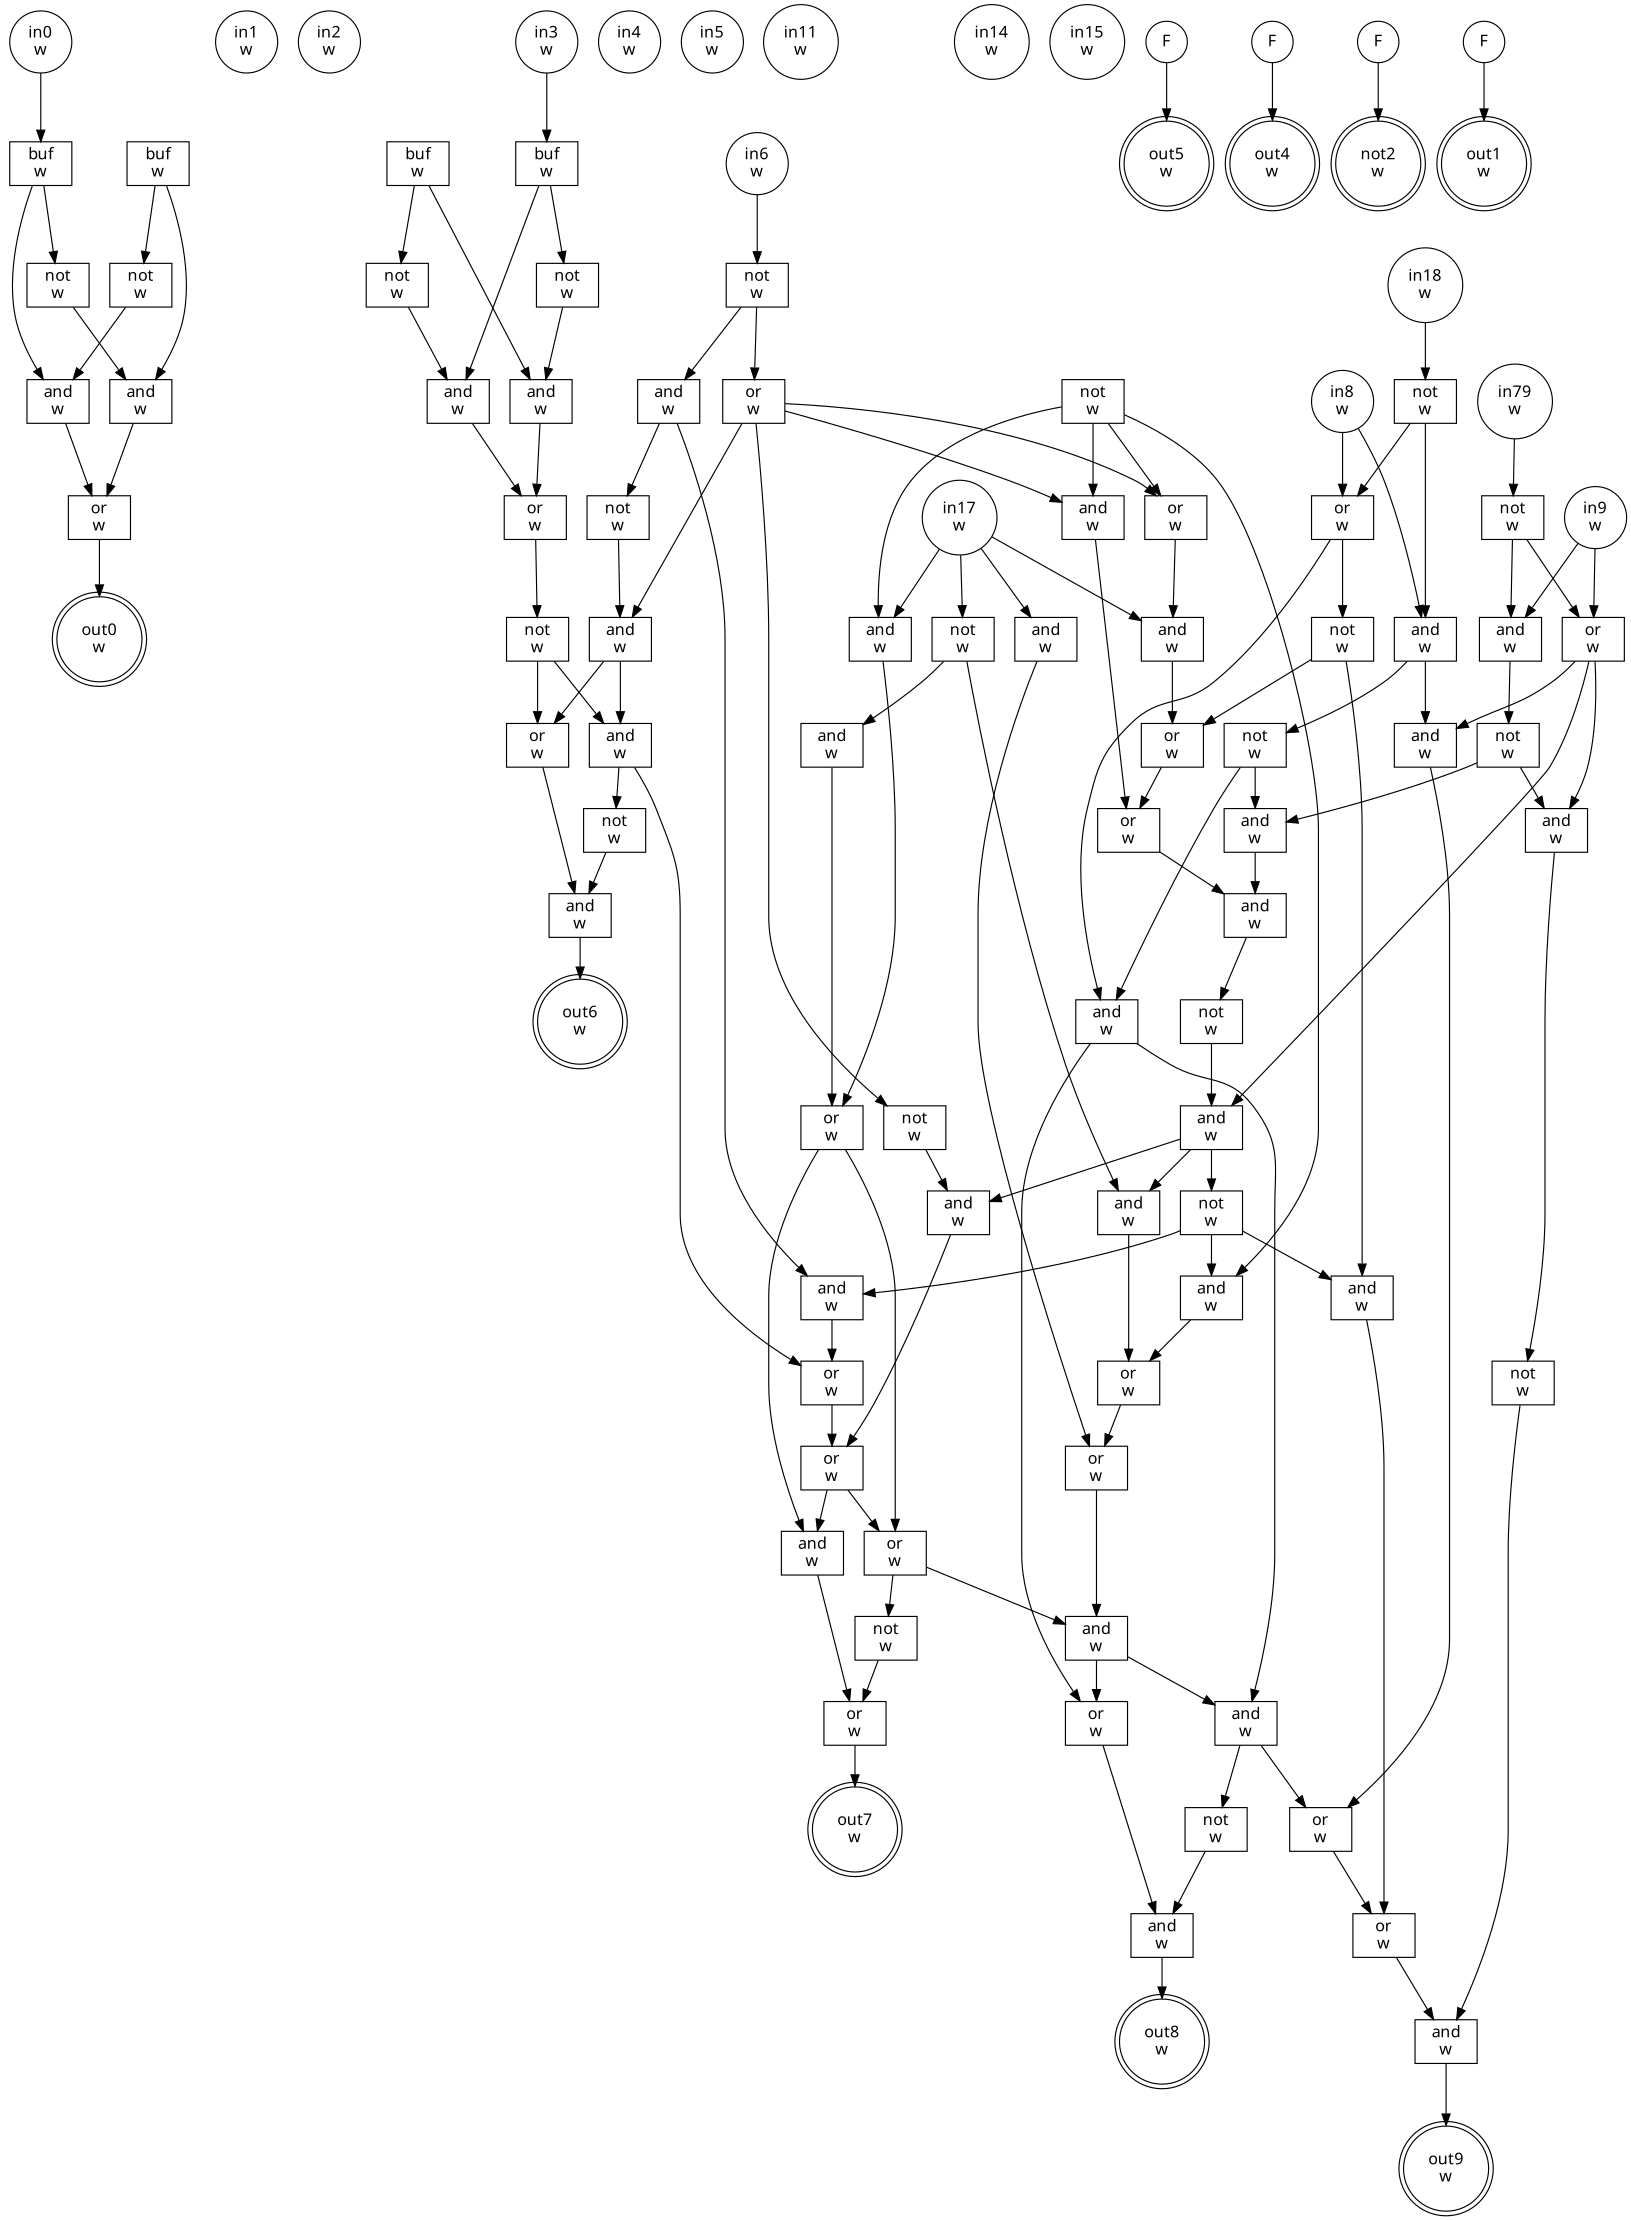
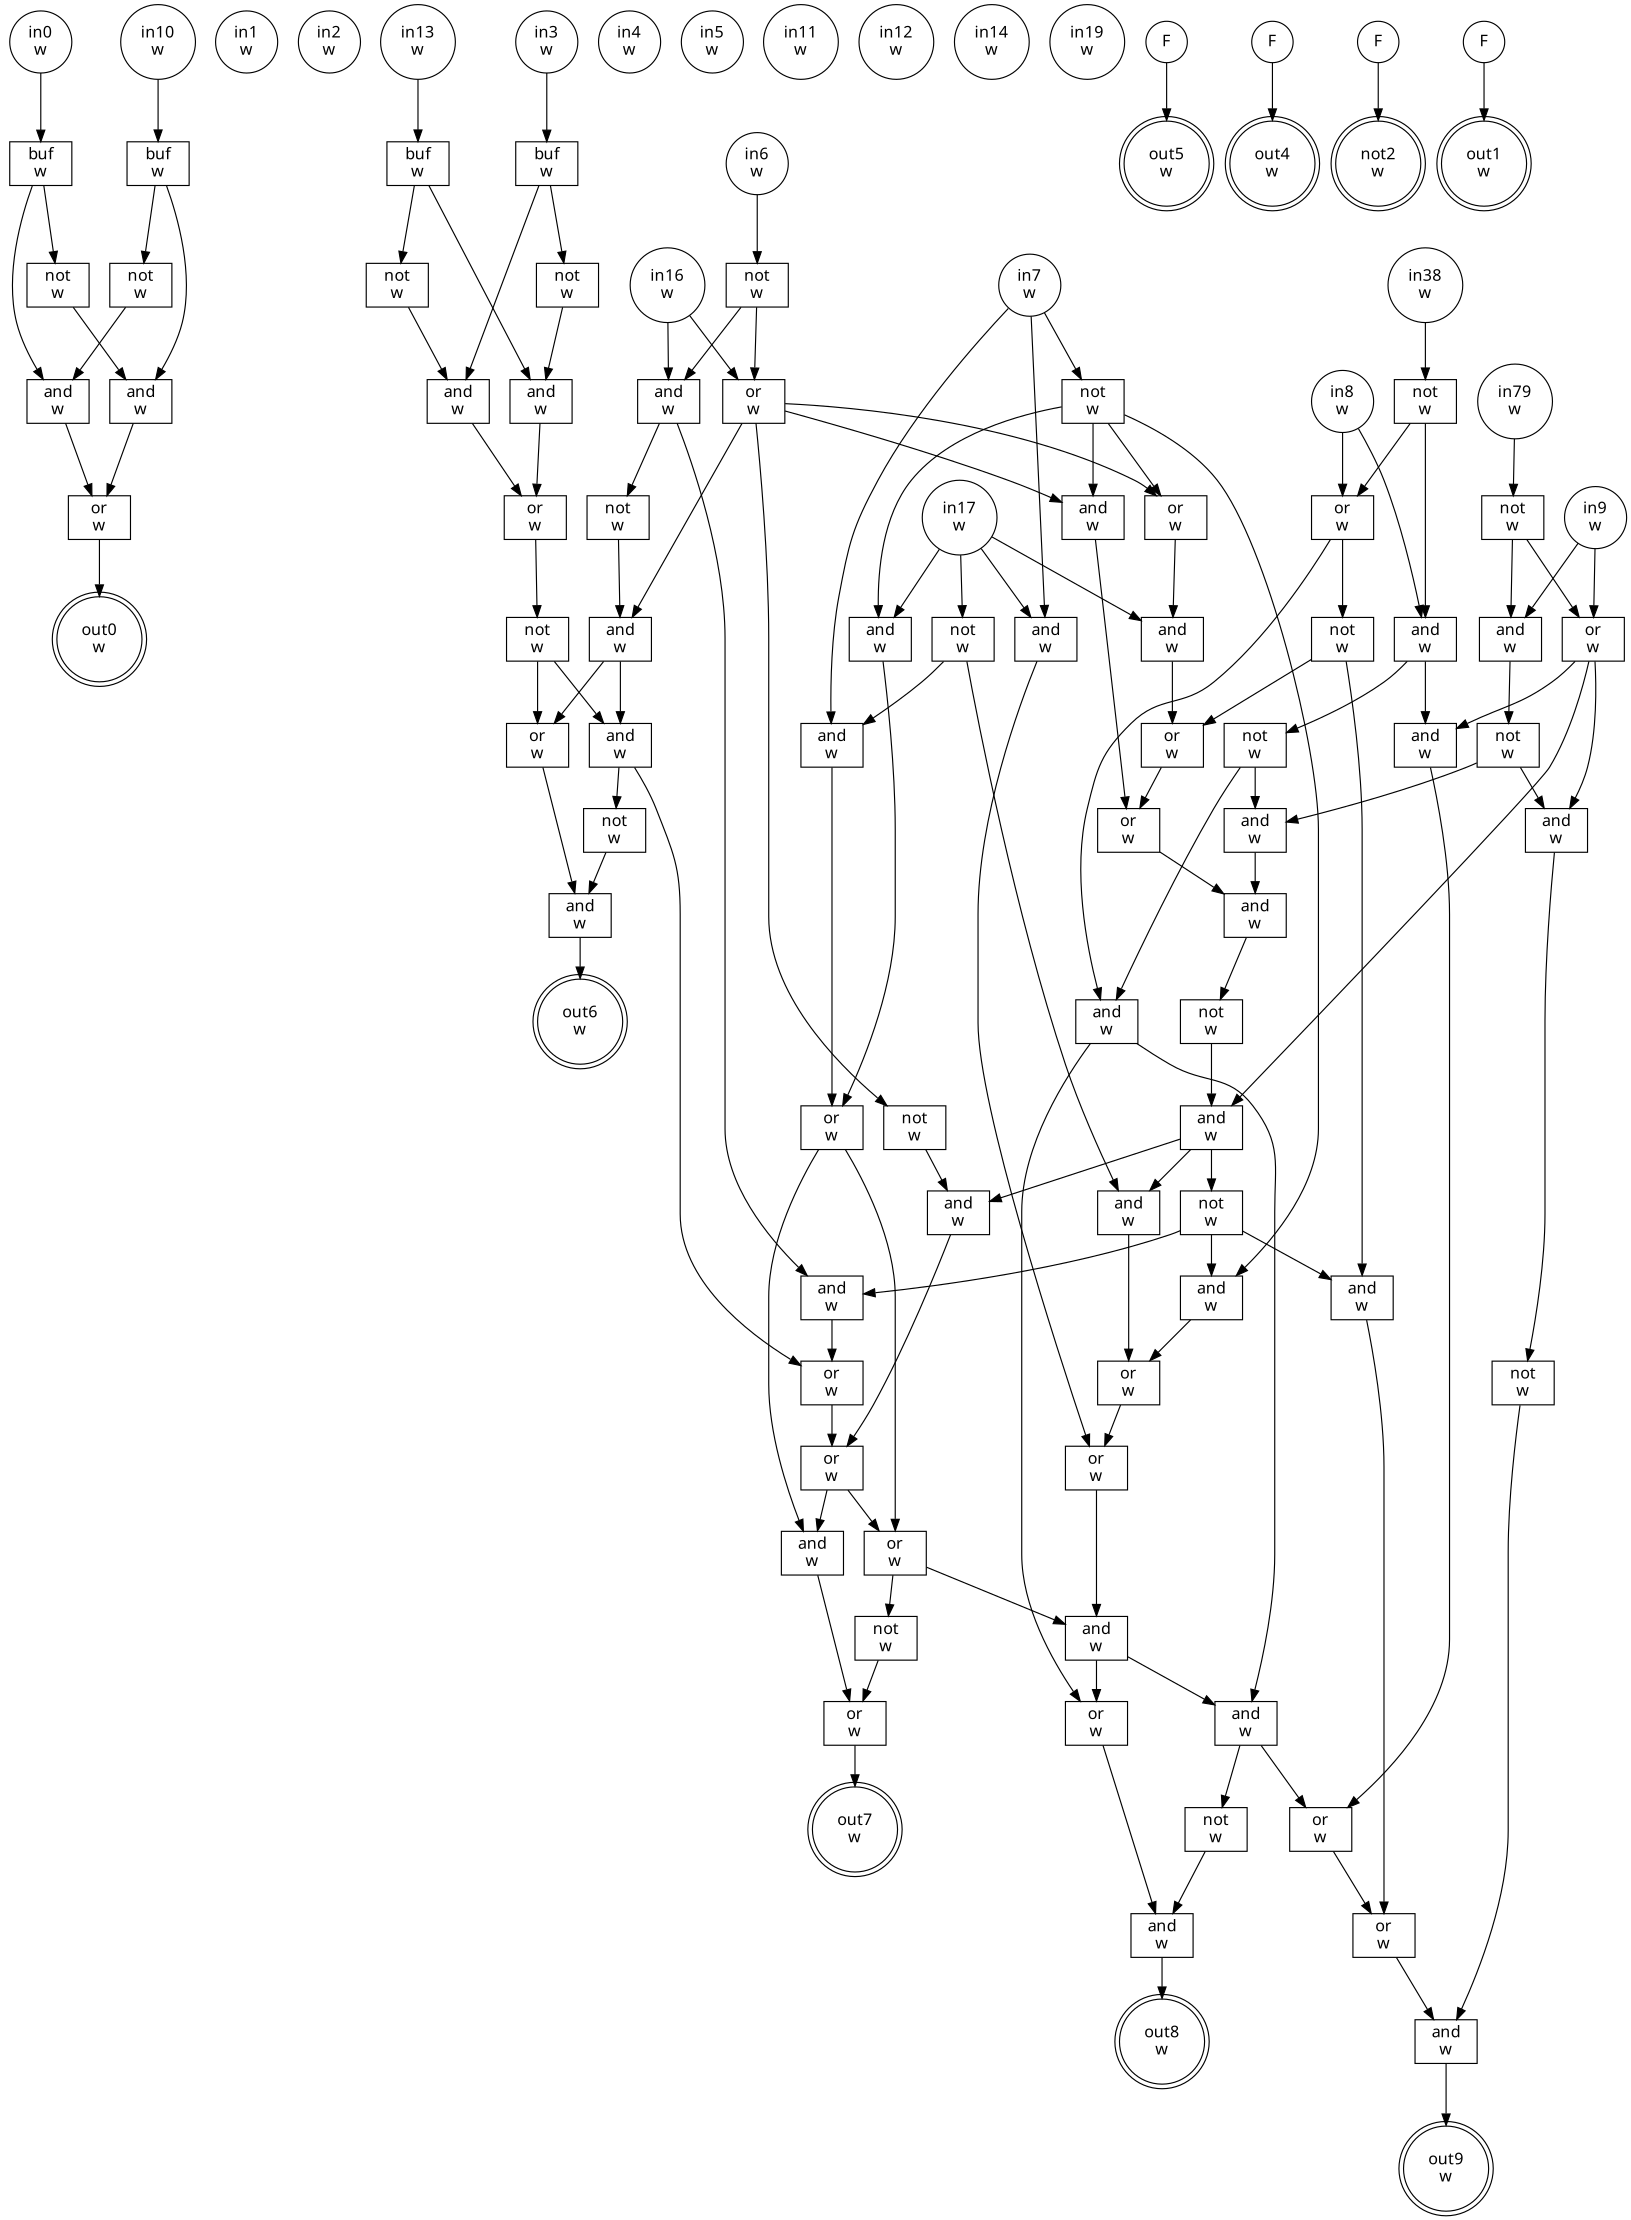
node "in10 w": added
node "in13 w": added
node "in12 w": added
node "in15 w": label "in15 w" -> "in19 w"
node "in16 w": added
node "in7 w": added
node "in18 w": label "in18 w" -> "in38 w"
